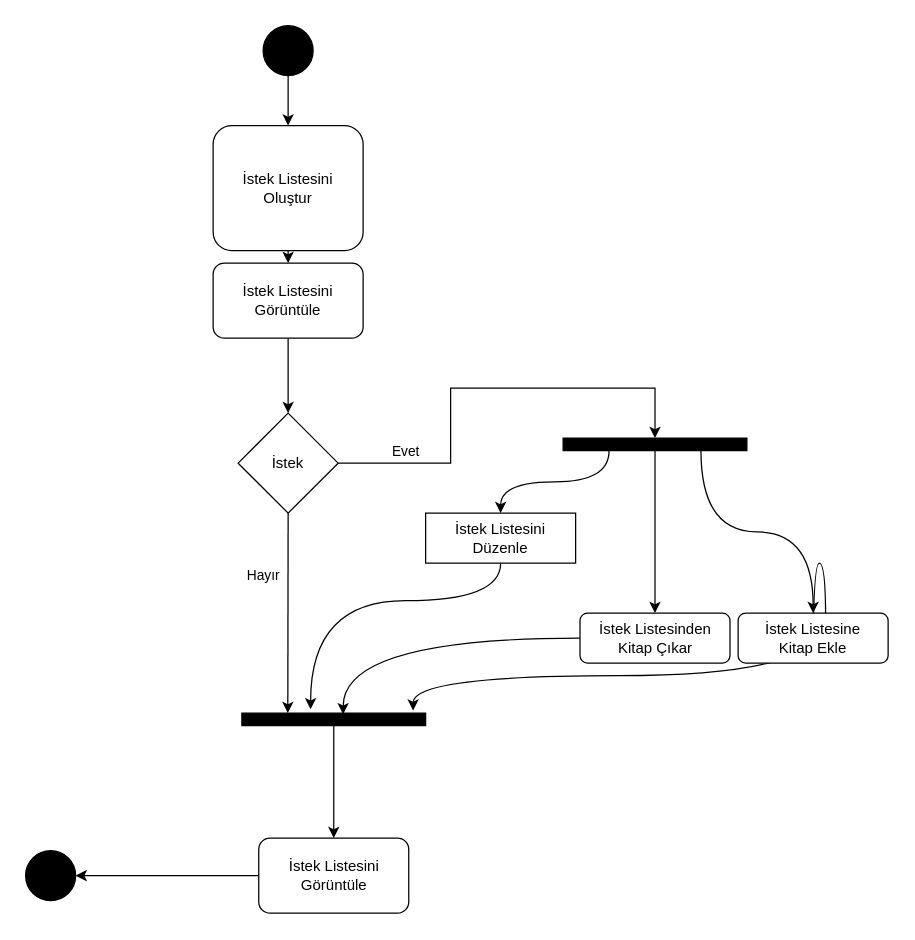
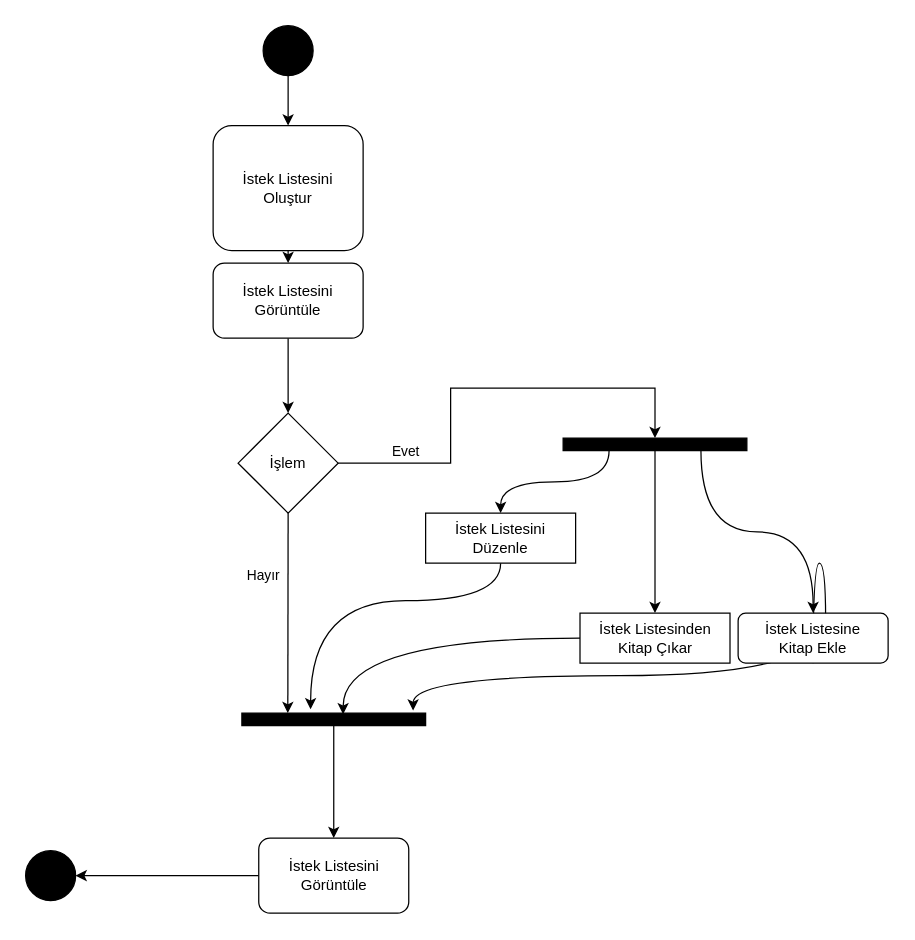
node "İstek": label "İstek" -> "İşlem"
node "İstek Listesinden Kitap Çıkar": shape rounded rectangle -> rectangle
